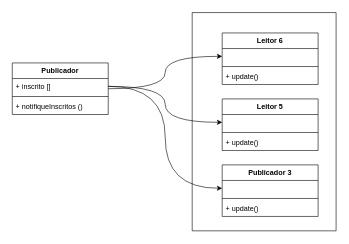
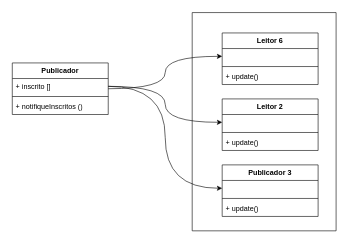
node "Leitor 5": label "Leitor 5" -> "Leitor 2"
